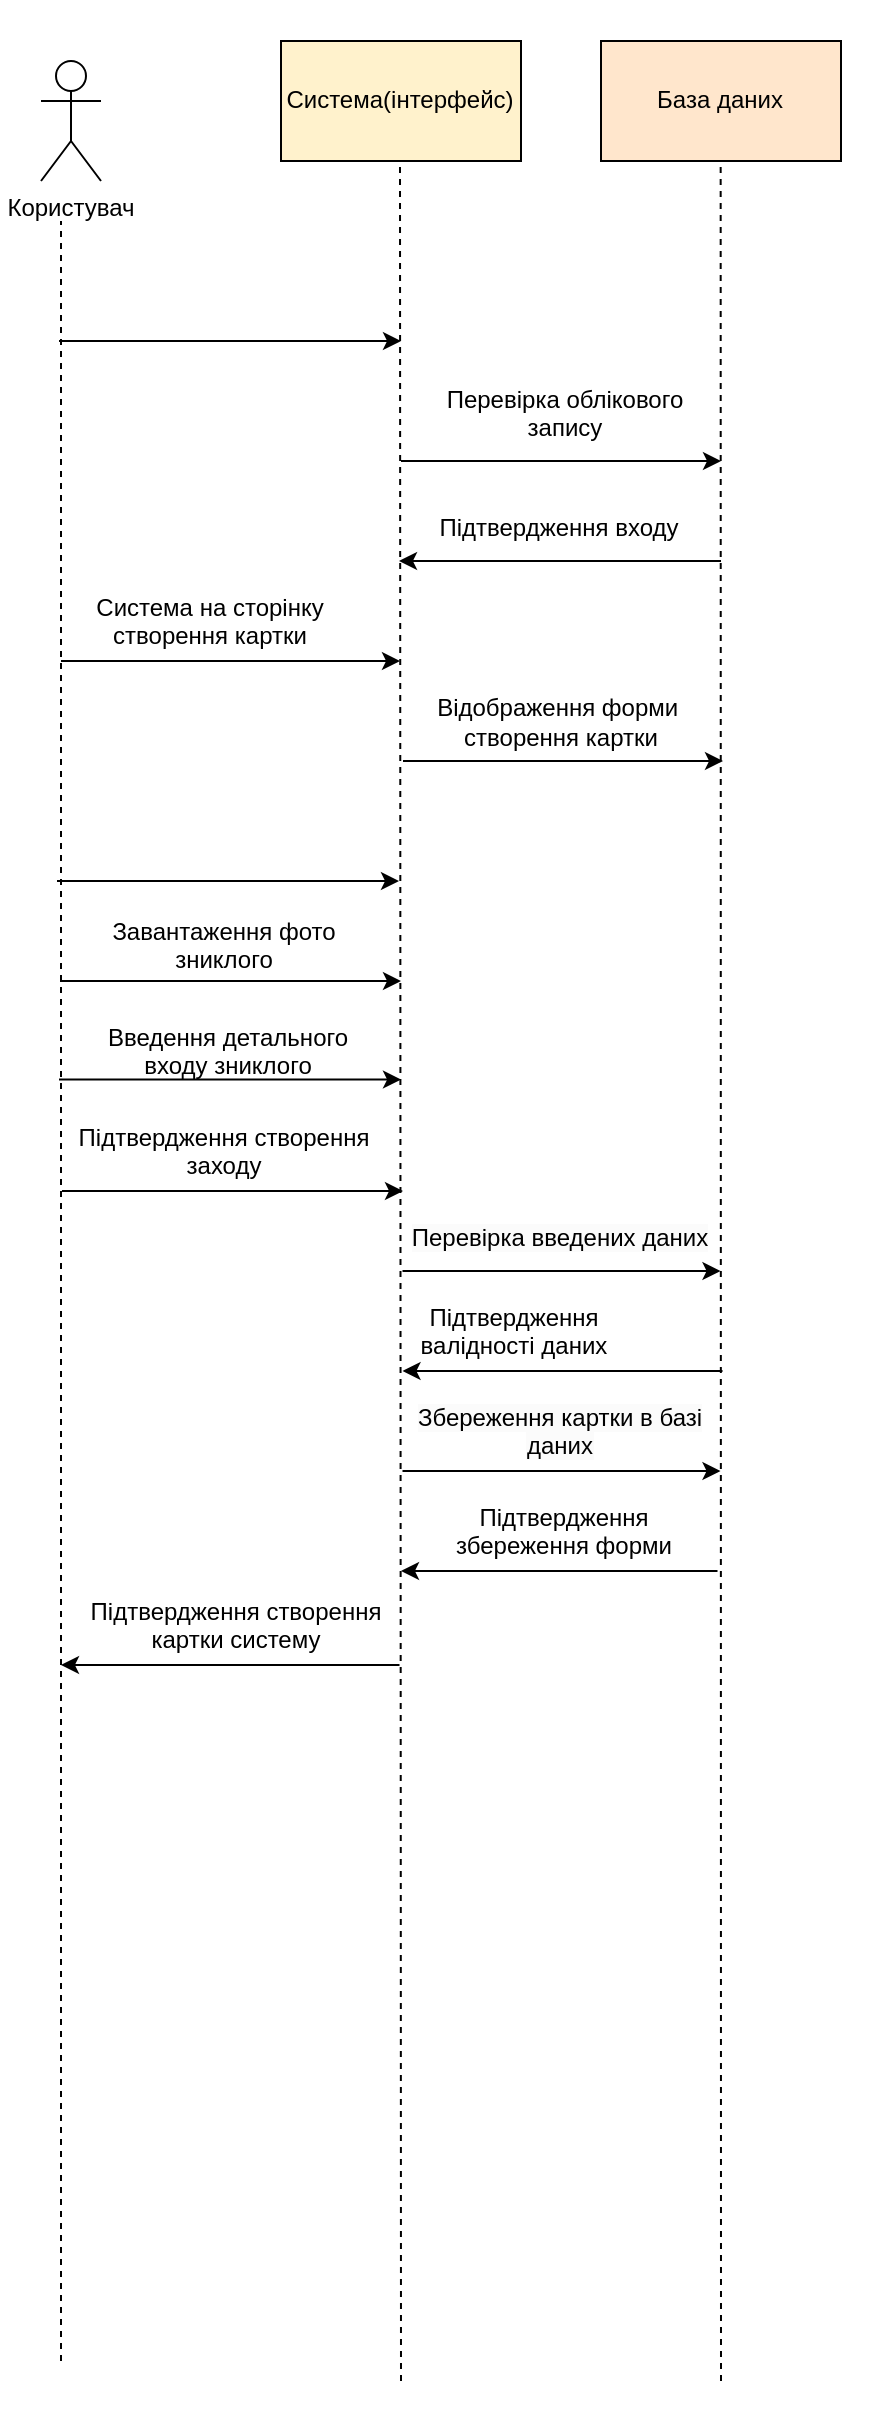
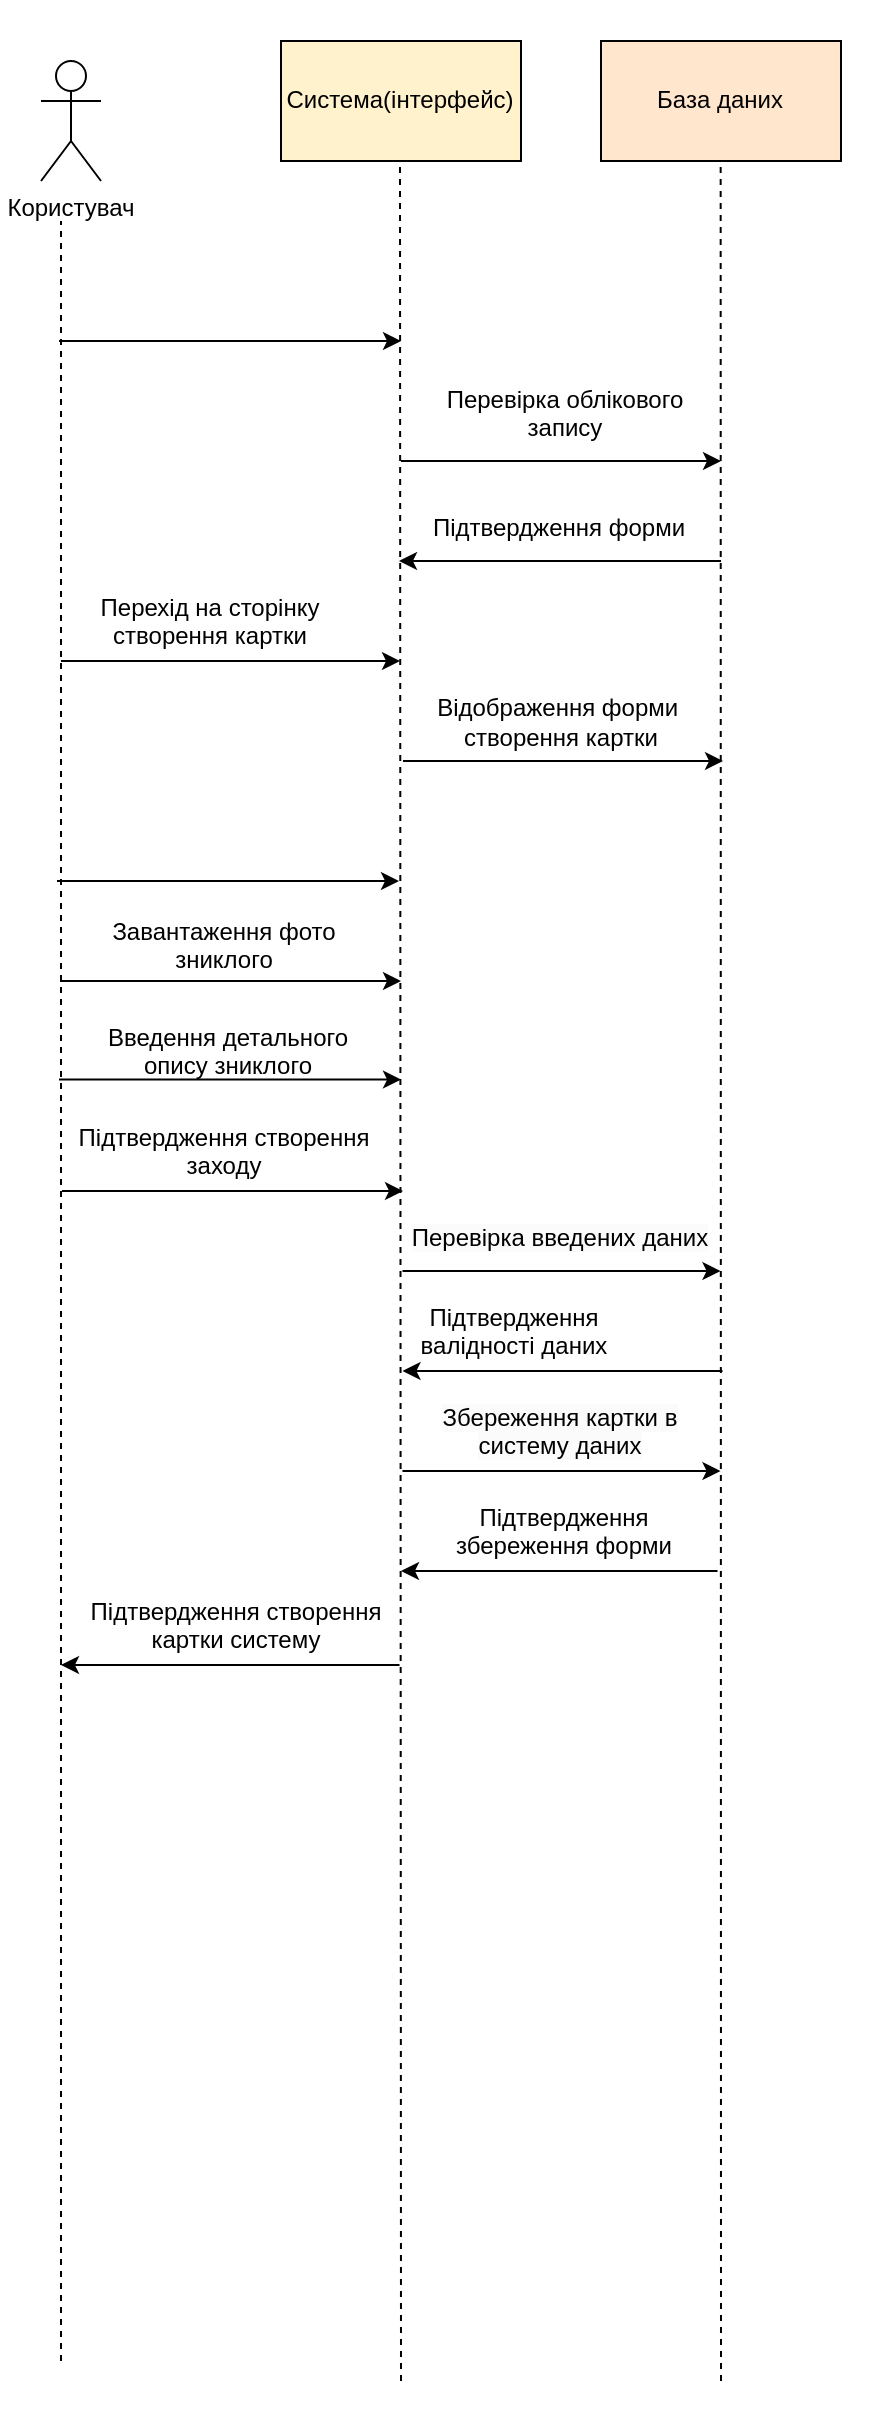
node "Підтвердження входу": label "Підтвердження входу" -> "Підтвердження форми"
node "Система на сторінку створення картки": label "Система на сторінку створення картки" -> "Перехід на сторінку створення картки"
node "Введення детального входу зниклого": label "Введення детального входу зниклого" -> "Введення детального опису зниклого"
node "Збереження картки в базі даних": label "Збереження картки в базі даних" -> "Збереження картки в систему даних"
